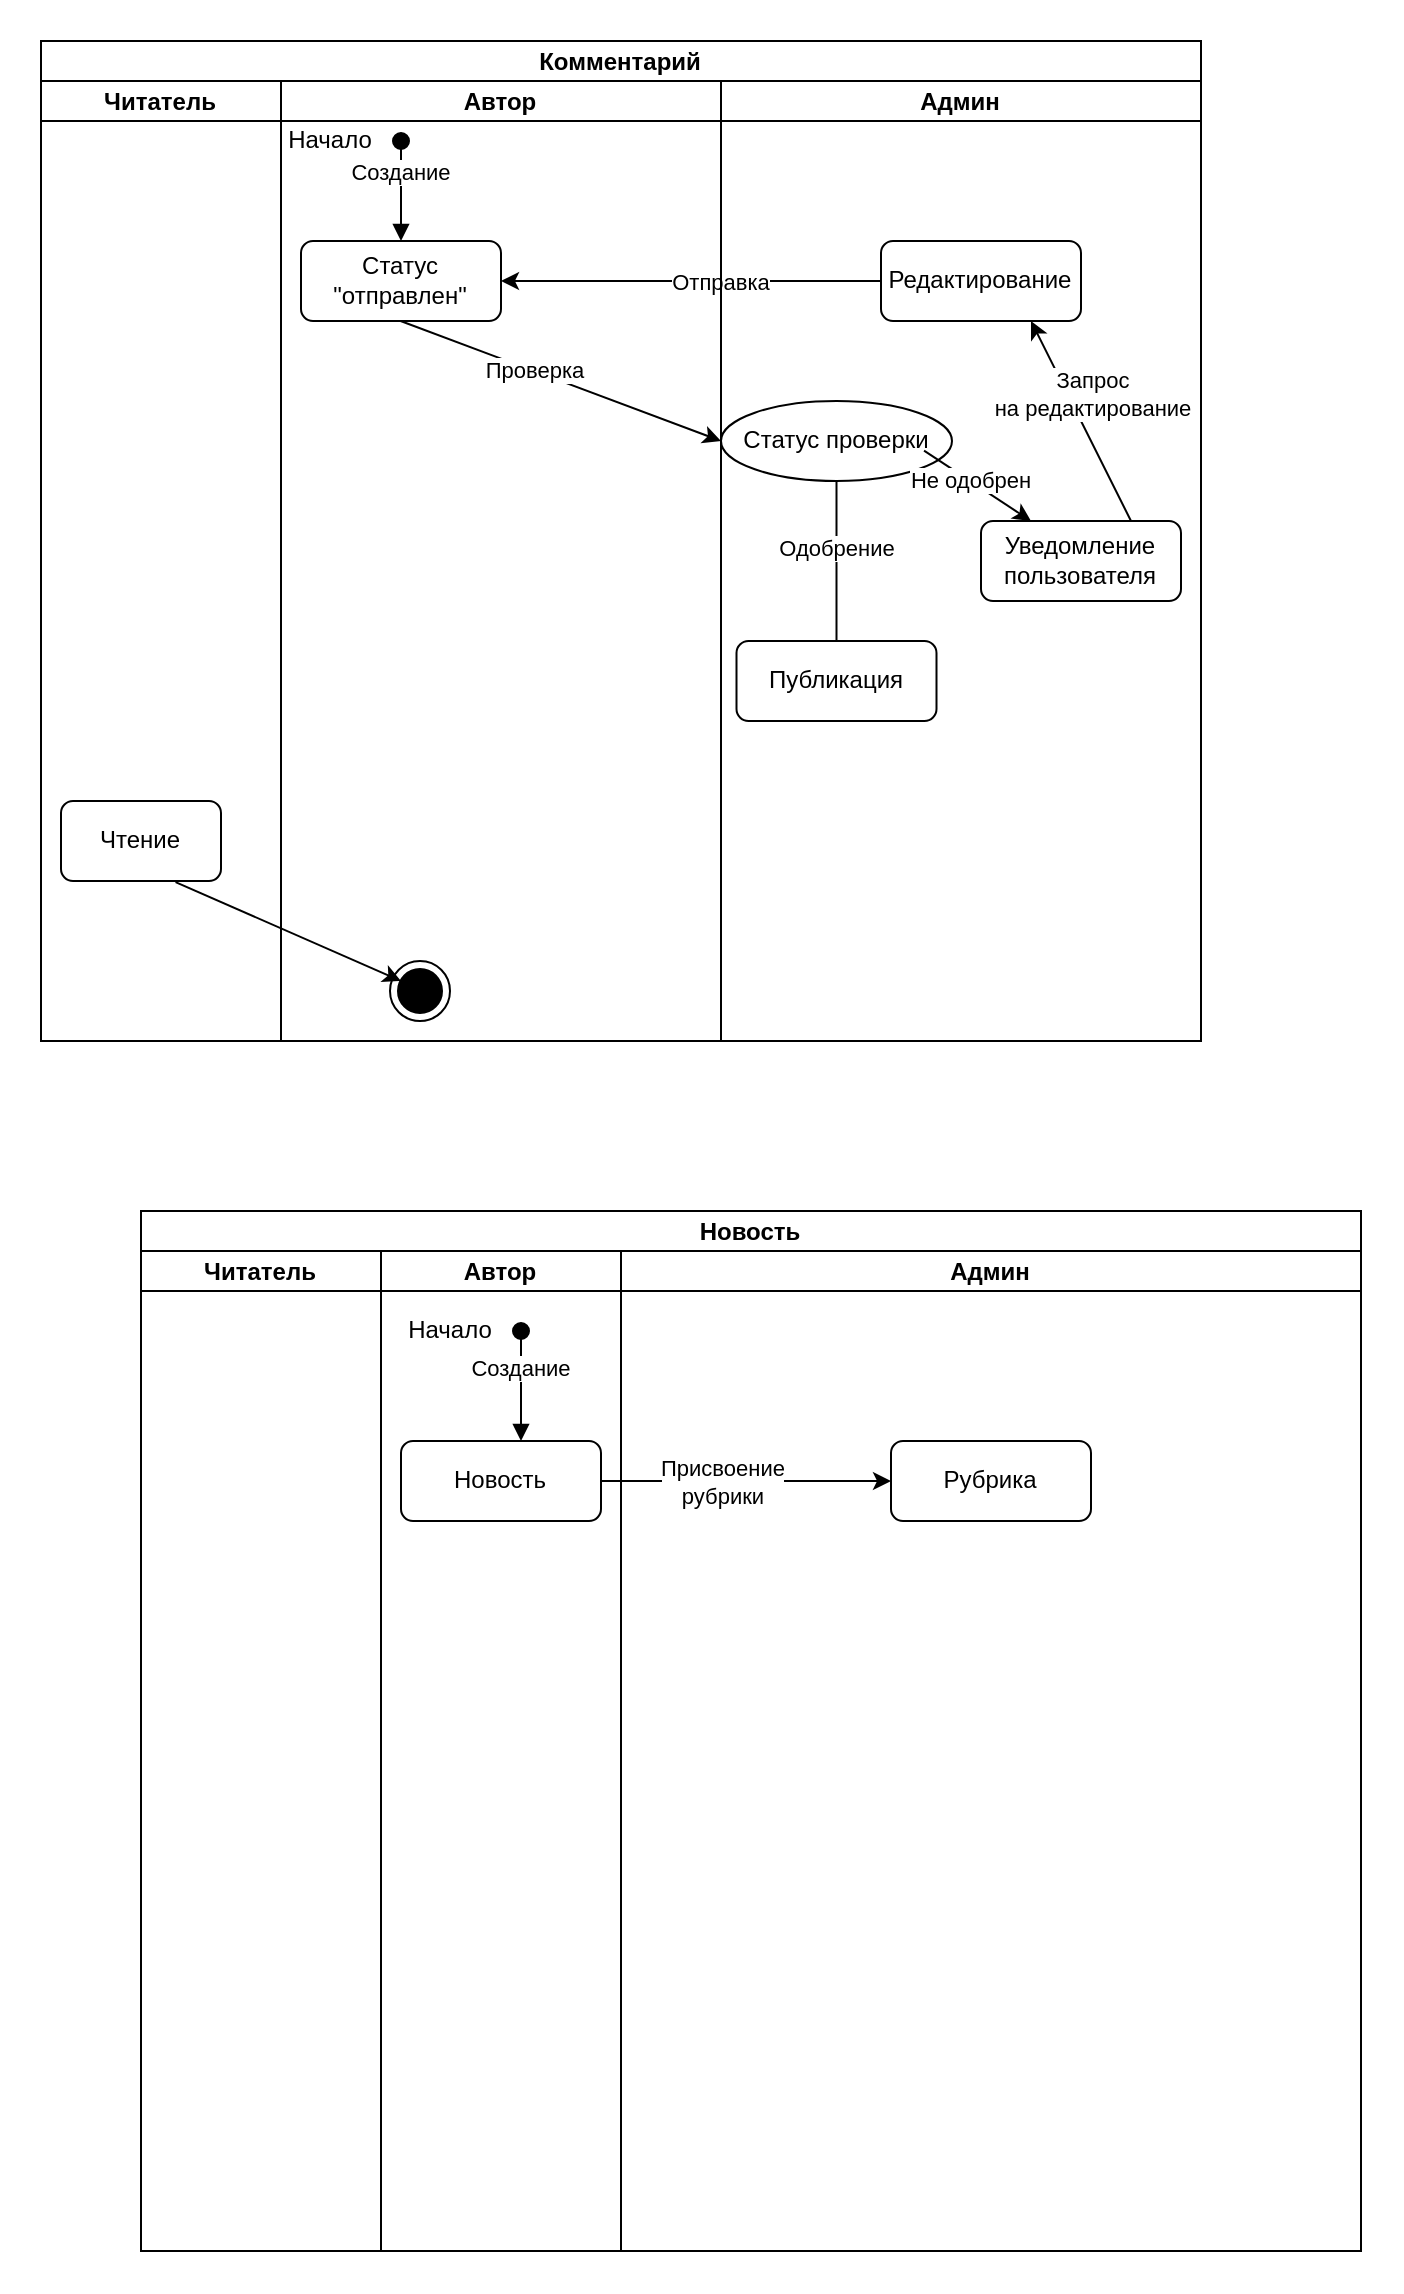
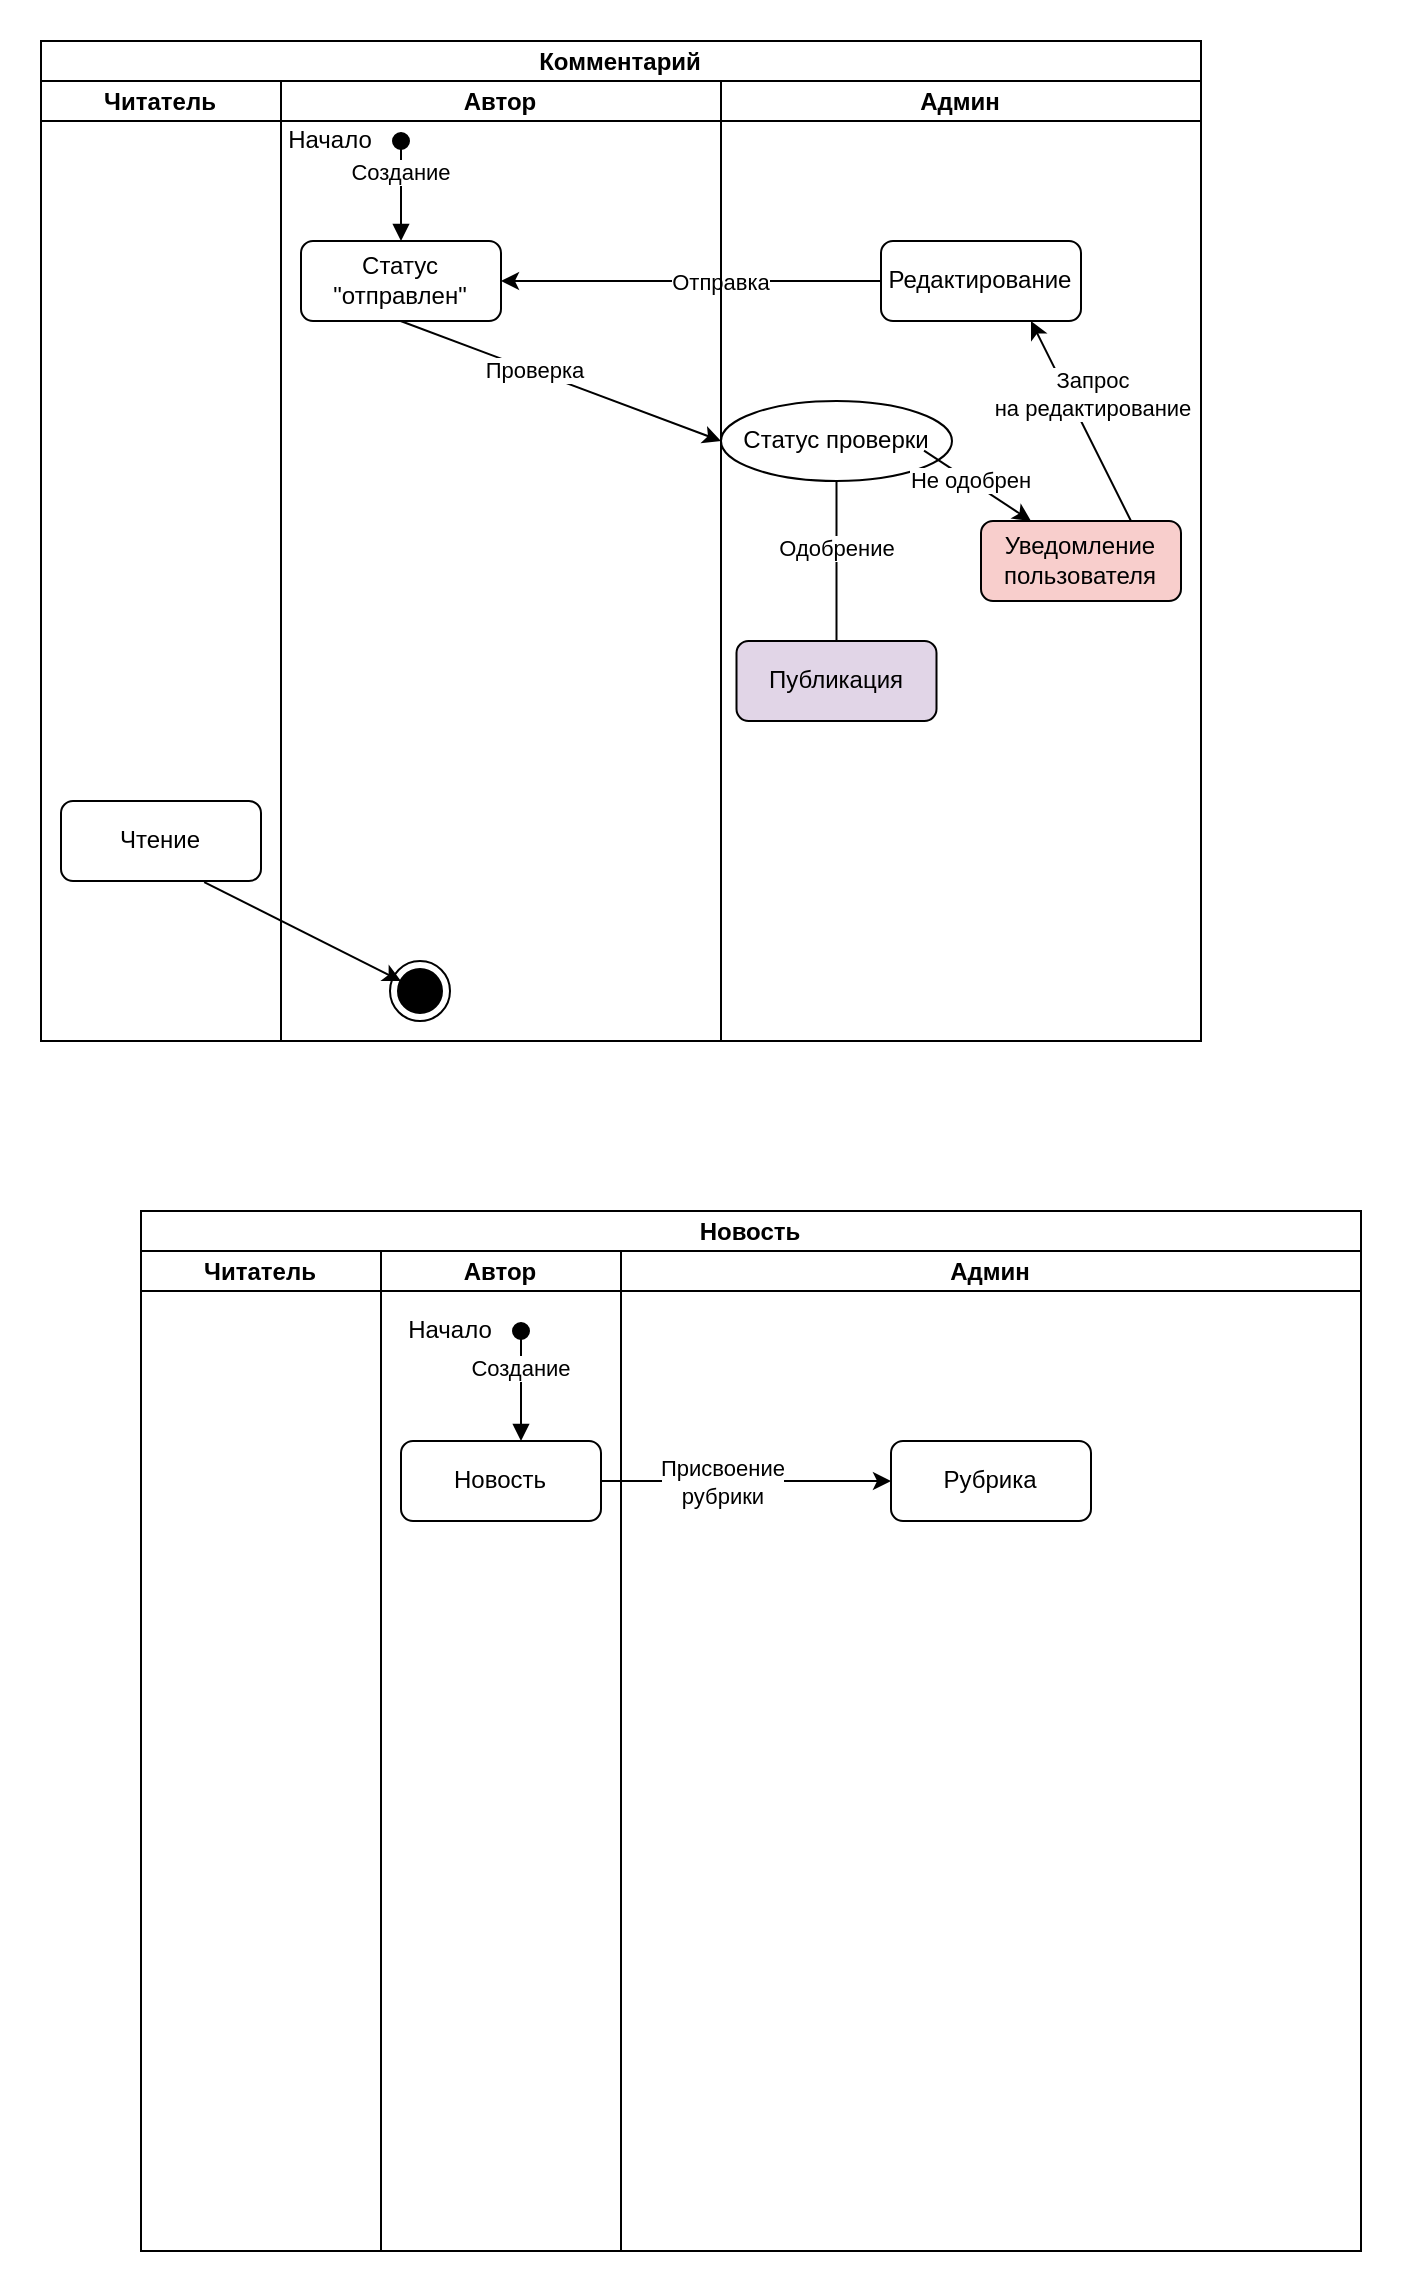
node "Уведомление пользователя": fillcolor #ffffff -> #f8cecc
node "Публикация": fillcolor #ffffff -> #e1d5e7
node "Чтение": size 160x80 -> 200x80
